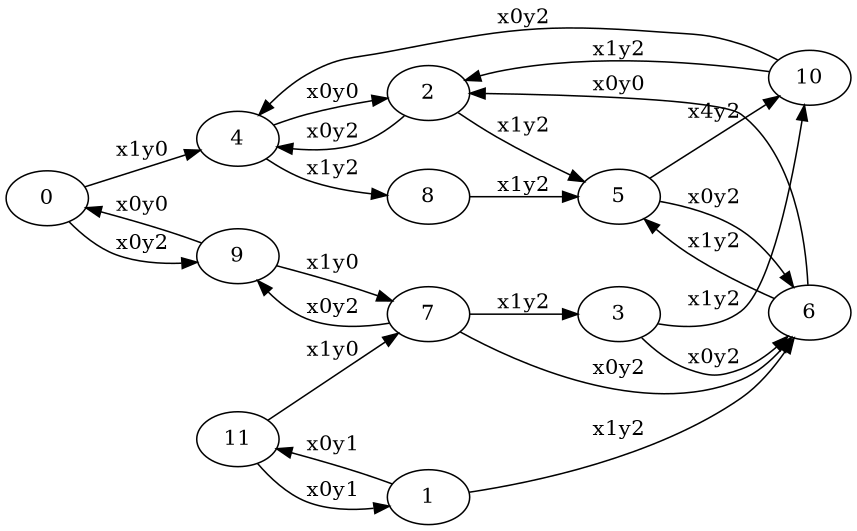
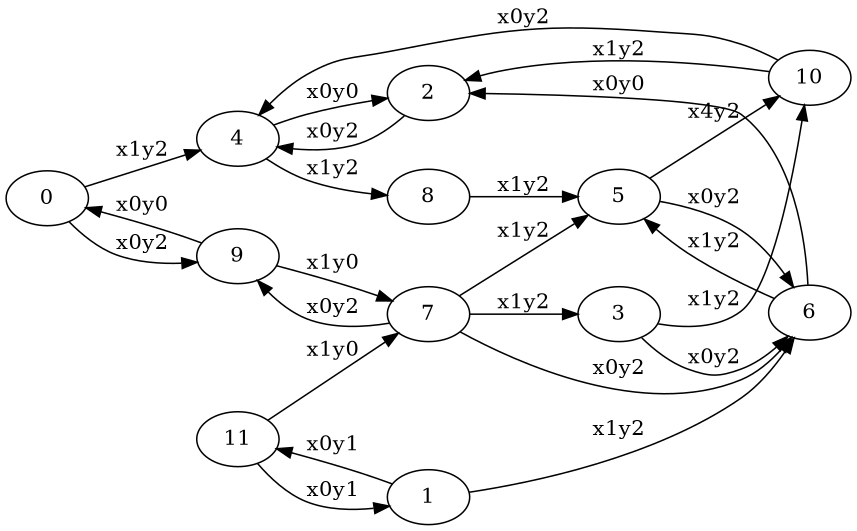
edge "2" -> "5": now "7" -> "5"
edge "0" -> "4": label "x1y0" -> "x1y2"
